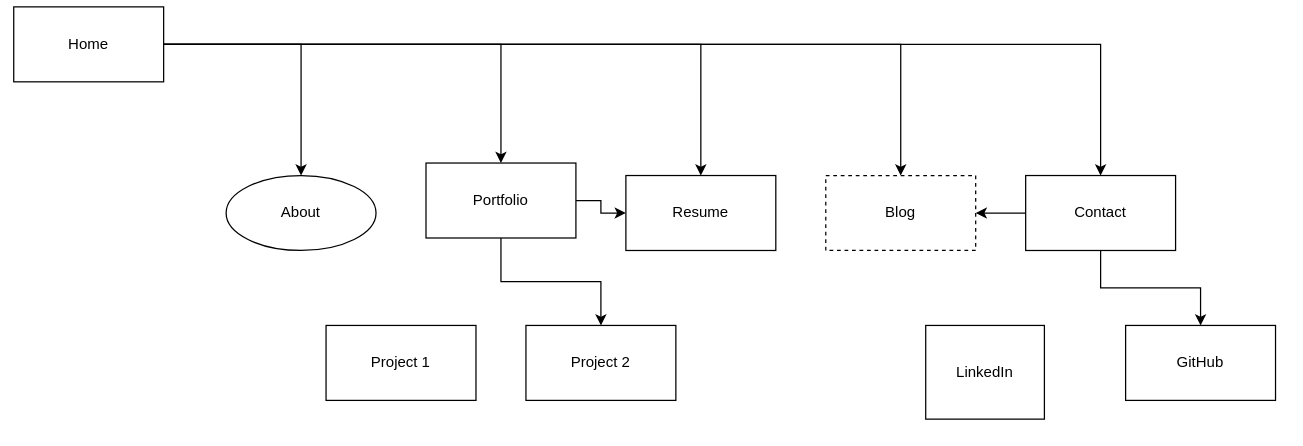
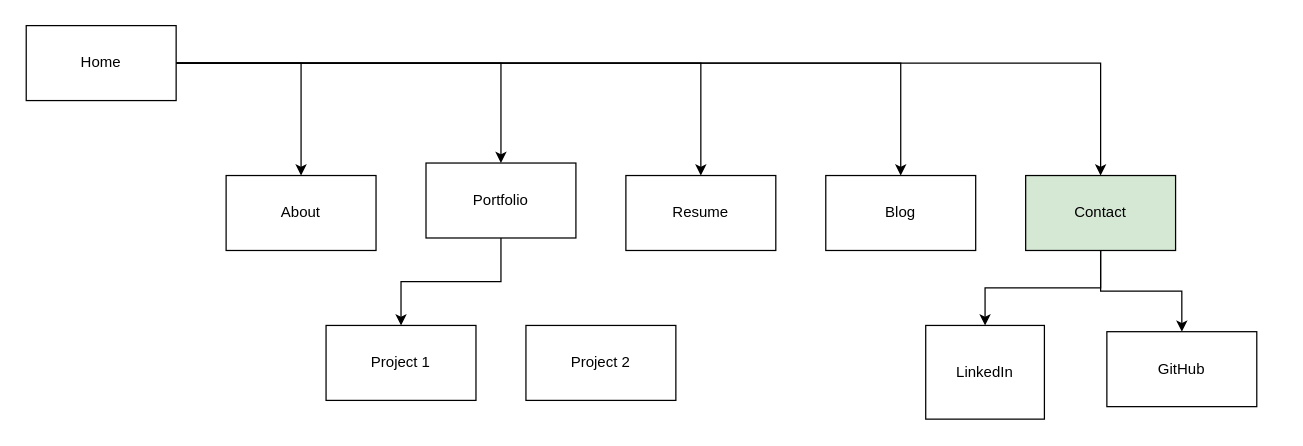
node "Home": moved (88, 44) -> (101, 63)
edge "Portfolio" -> "Resume": now "Portfolio" -> "Project 1"
node "About": shape ellipse -> rectangle
node "Blog": style dashed -> solid
edge "Contact" -> "Blog": now "Contact" -> "LinkedIn"
node "Contact": fillcolor #ffffff -> #d5e8d4
edge "Portfolio" -> "Project 2": removed
node "GitHub": moved (1201, 363) -> (1182, 369)
